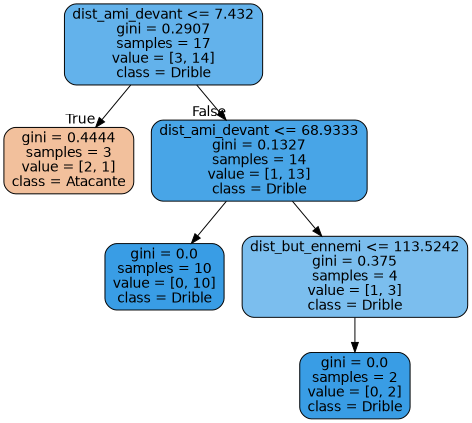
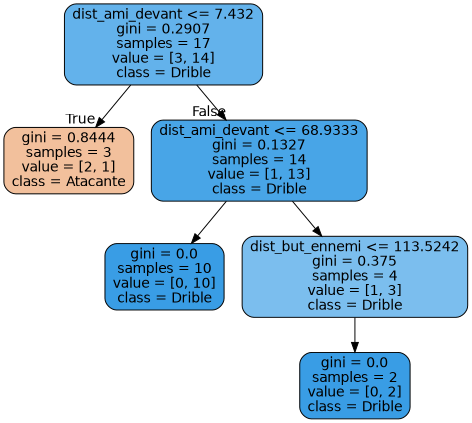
node "gini = 0.4444 samples = 3 value = [2, 1] class = Atacante": label "gini = 0.4444 samples = 3 value = [2, 1] class = Atacante" -> "gini = 0.8444 samples = 3 value = [2, 1] class = Atacante"
